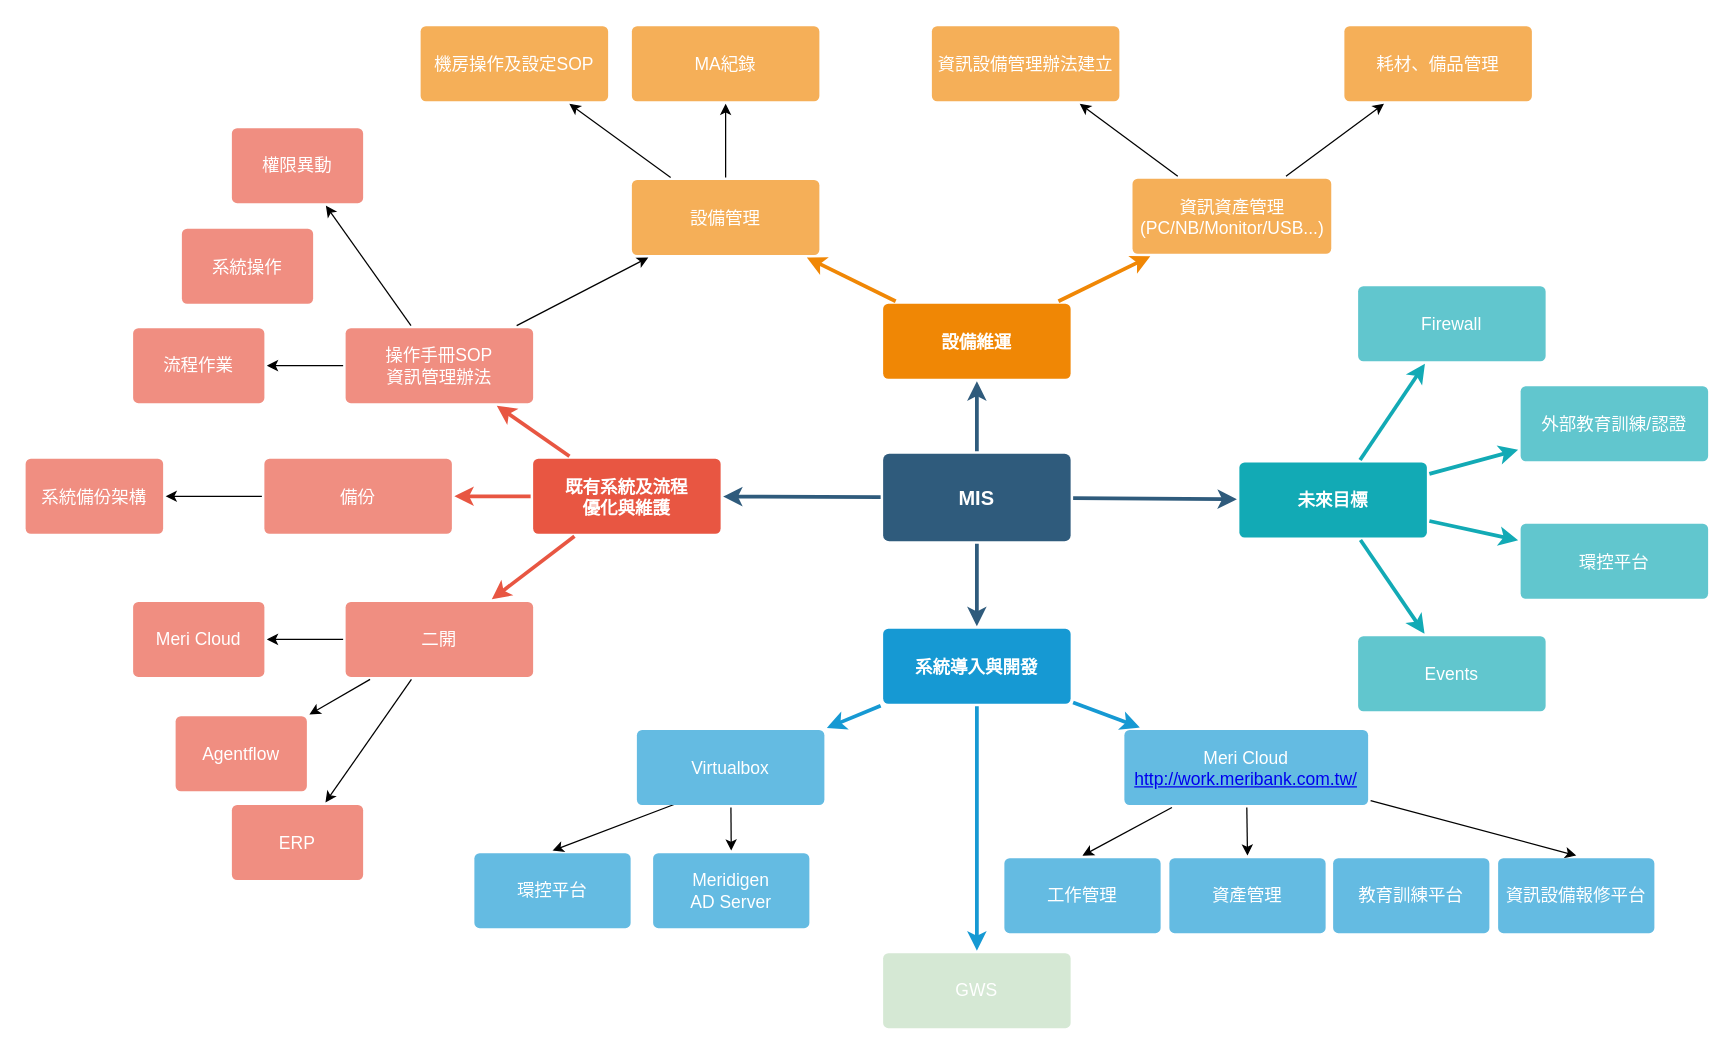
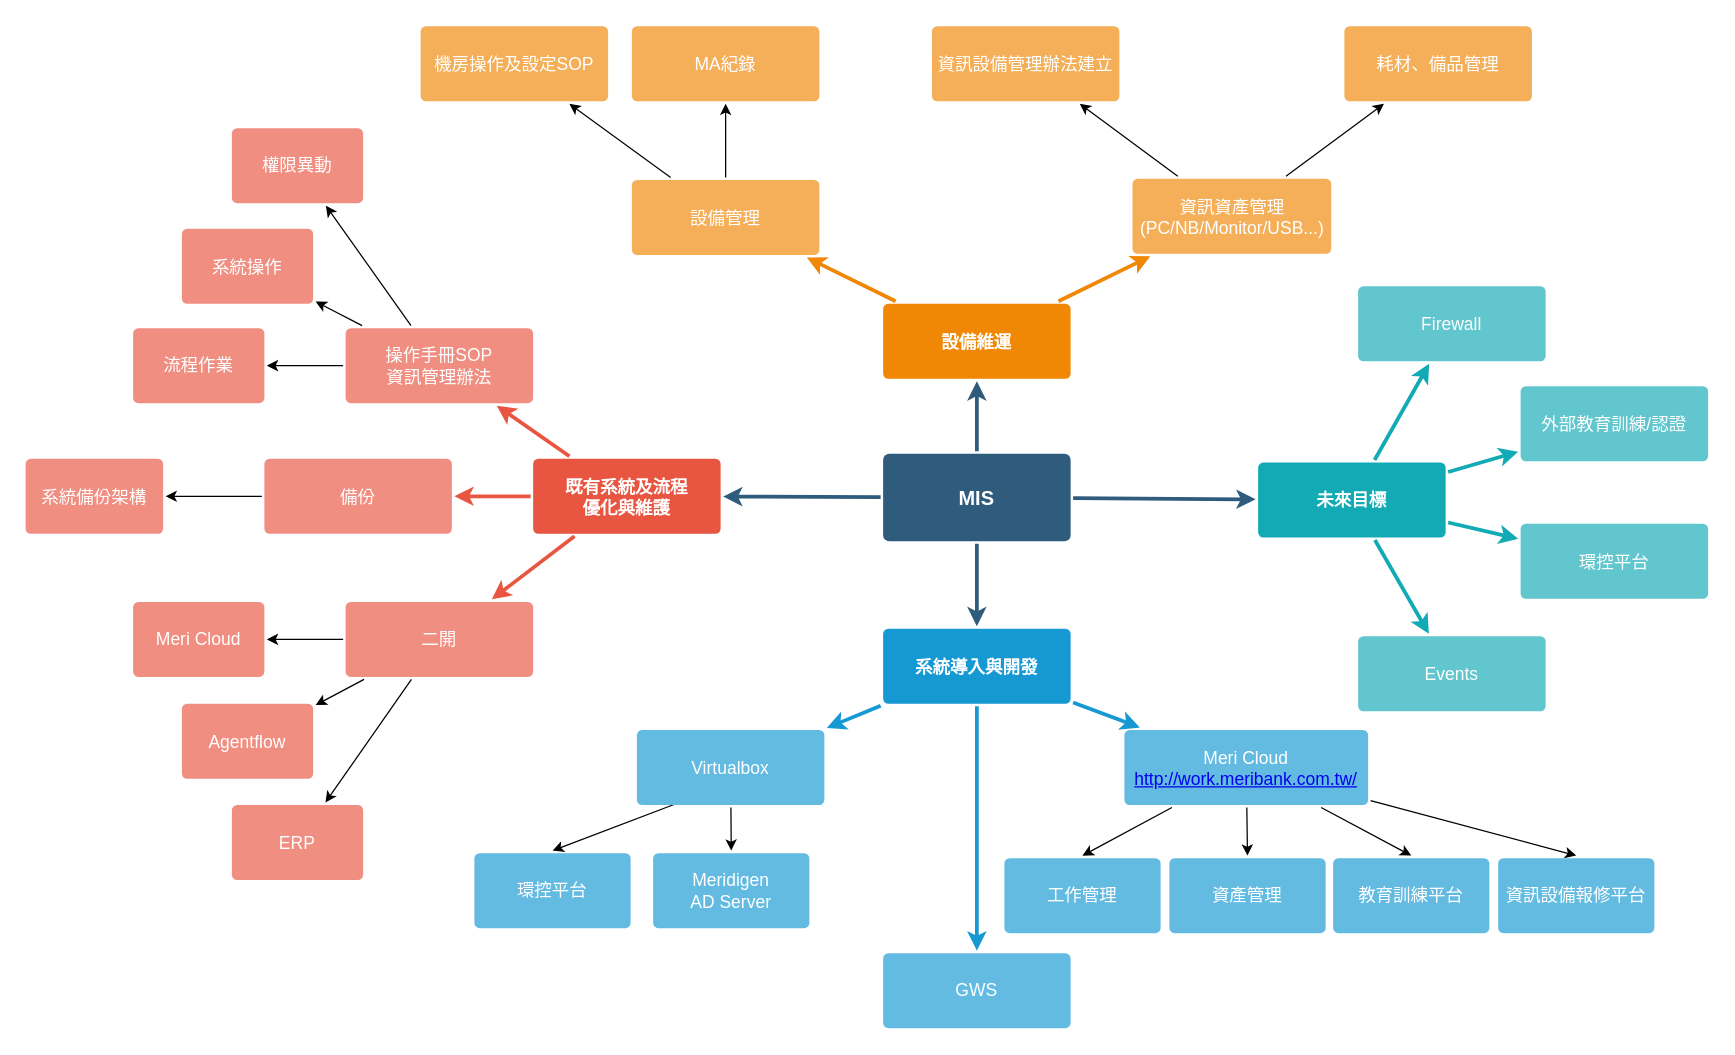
edge "操作手冊SOP 資訊管理辦法" -> "設備管理": now "操作手冊SOP 資訊管理辦法" -> "系統操作"
node "未來目標": moved (1333, 500) -> (1352, 500)
node "Agentflow": moved (241, 754) -> (248, 741)
edge "Meri Cloud http://work.meribank.com.tw/" -> "教育訓練平台": added
node "GWS": fillcolor #d5e8d4 -> #64bbe2
